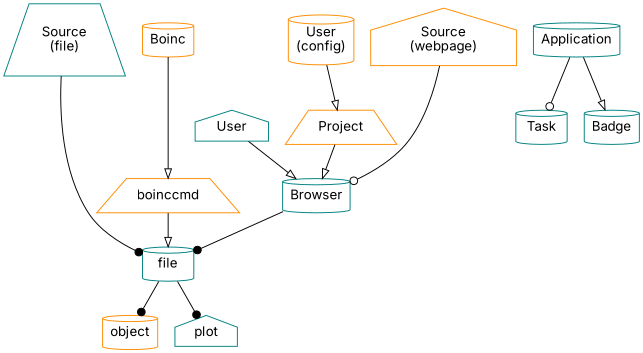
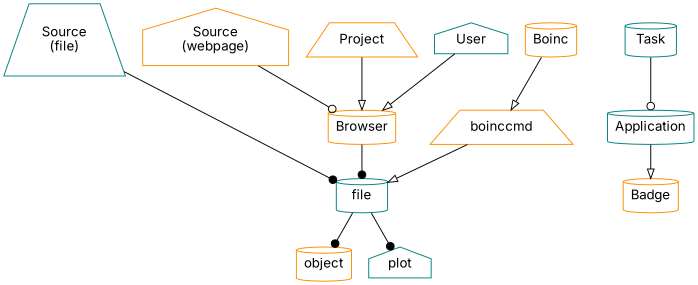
node "User (config)": removed
edge "Application" -> "Task": reversed
node "Badge": color teal -> darkorange
node "Browser": color teal -> darkorange
